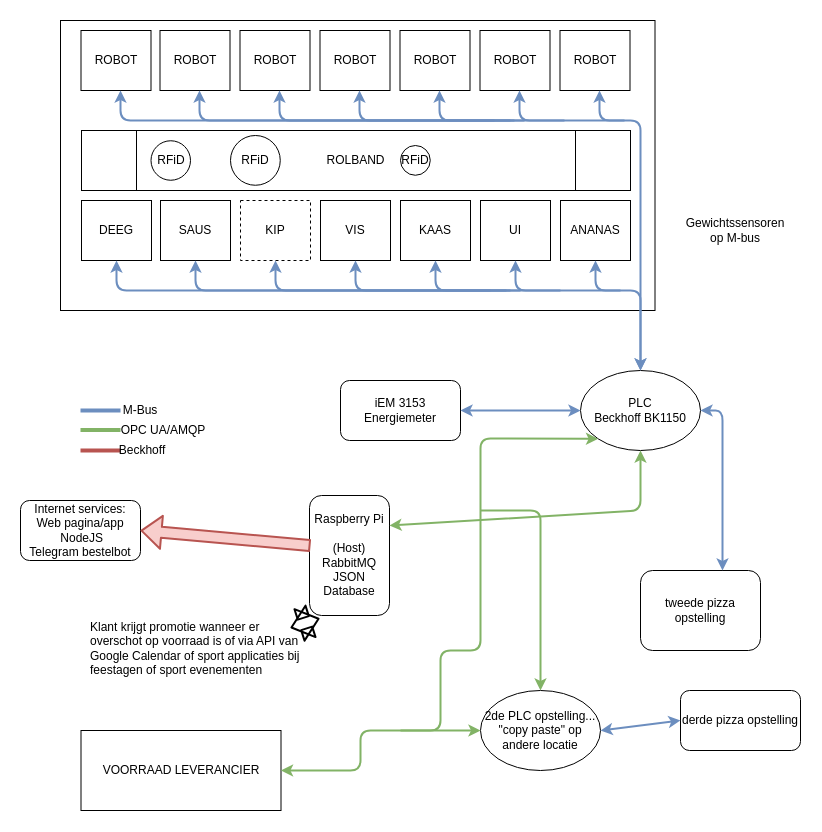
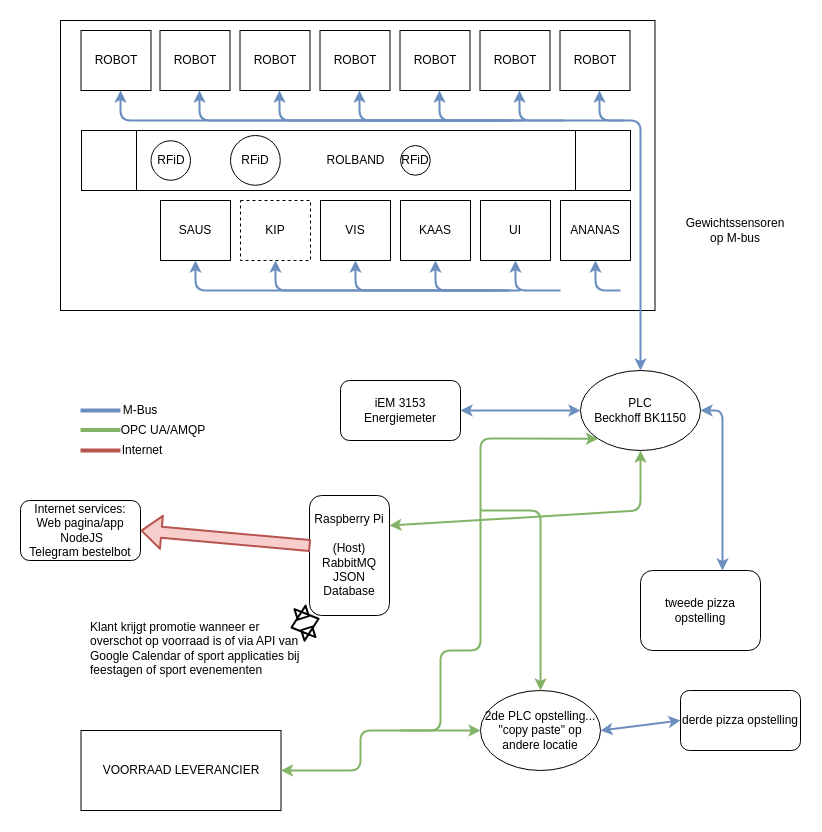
node "DEEG": removed
edge "DEEG" -- "PLC Beckhoff BK1150": removed
node "Beckhoff": label "Beckhoff" -> "Internet"
